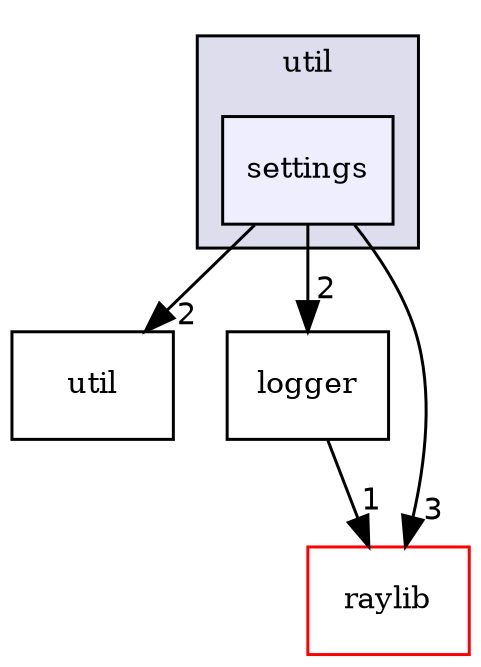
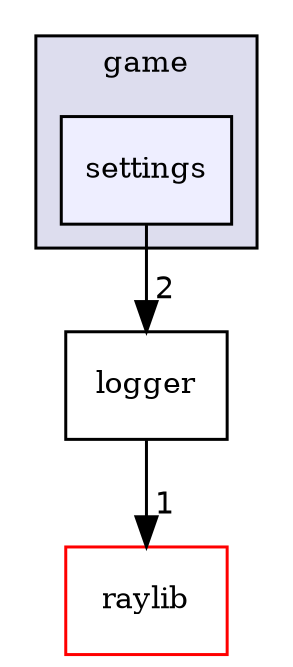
cluster "util": label "util" -> "game"
edge "settings" -> "raylib": removed
node "util": removed
